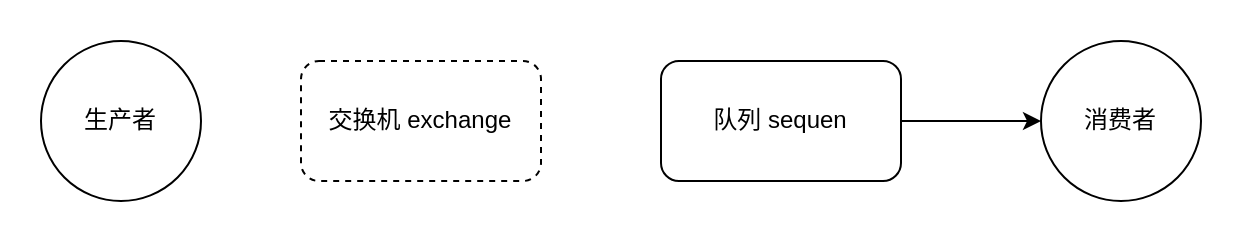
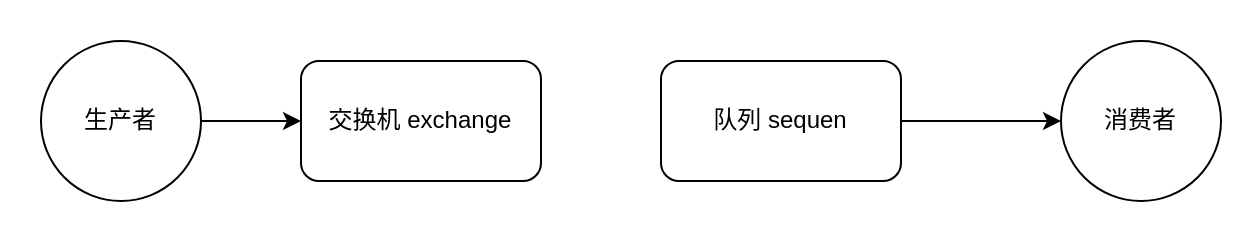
edge "生产者" -> "交换机 exchange": added
node "交换机 exchange": style dashed -> solid
node "消费者": moved (1121, 121) -> (1141, 121)
